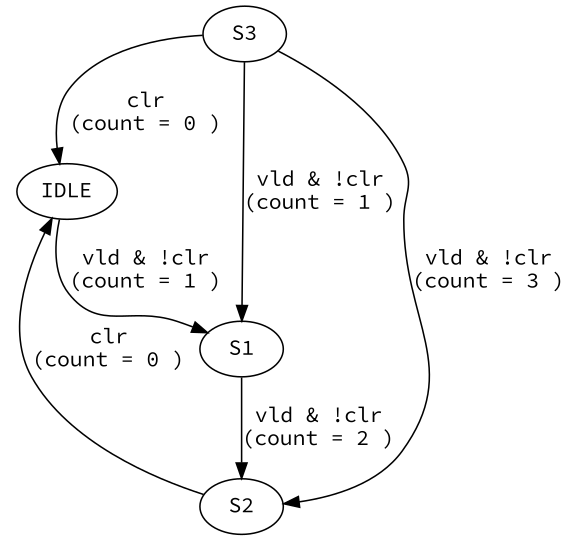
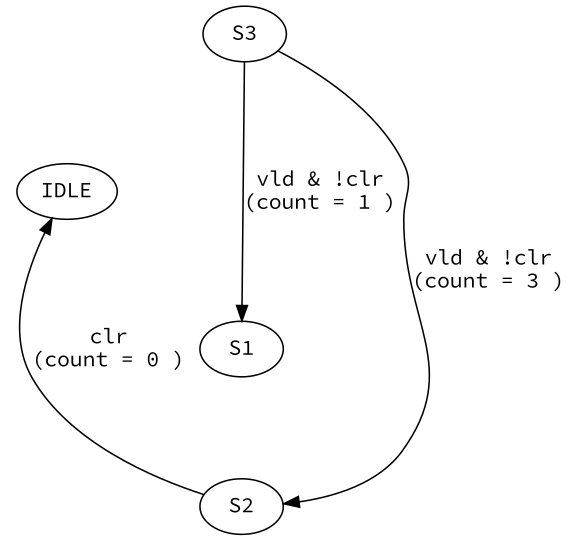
edge "S3" -> "IDLE": removed, label "clr (count = 0 )"
edge "IDLE" -> "S1": removed, label "vld & !clr (count = 1 )"
edge "S1" -> "S2": removed, label "vld & !clr (count = 2 )"
